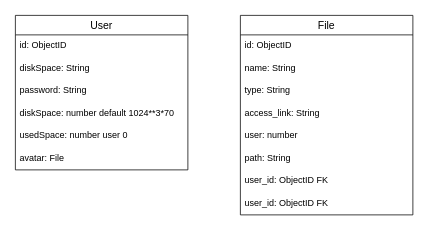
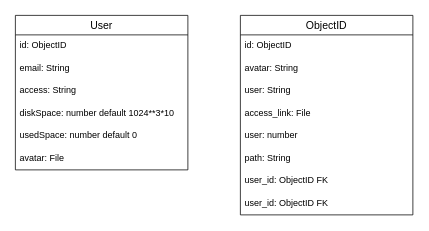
node "File": label "File" -> "ObjectID"
node "diskSpace: String": label "diskSpace: String" -> "email: String"
node "name: String": label "name: String" -> "avatar: String"
node "password: String": label "password: String" -> "access: String"
node "type: String": label "type: String" -> "user: String"
node "diskSpace: number default 1024**3*70": label "diskSpace: number default 1024**3*70" -> "diskSpace: number default 1024**3*10"
node "access_link: String": label "access_link: String" -> "access_link: File"
node "usedSpace: number user 0": label "usedSpace: number user 0" -> "usedSpace: number default 0"
